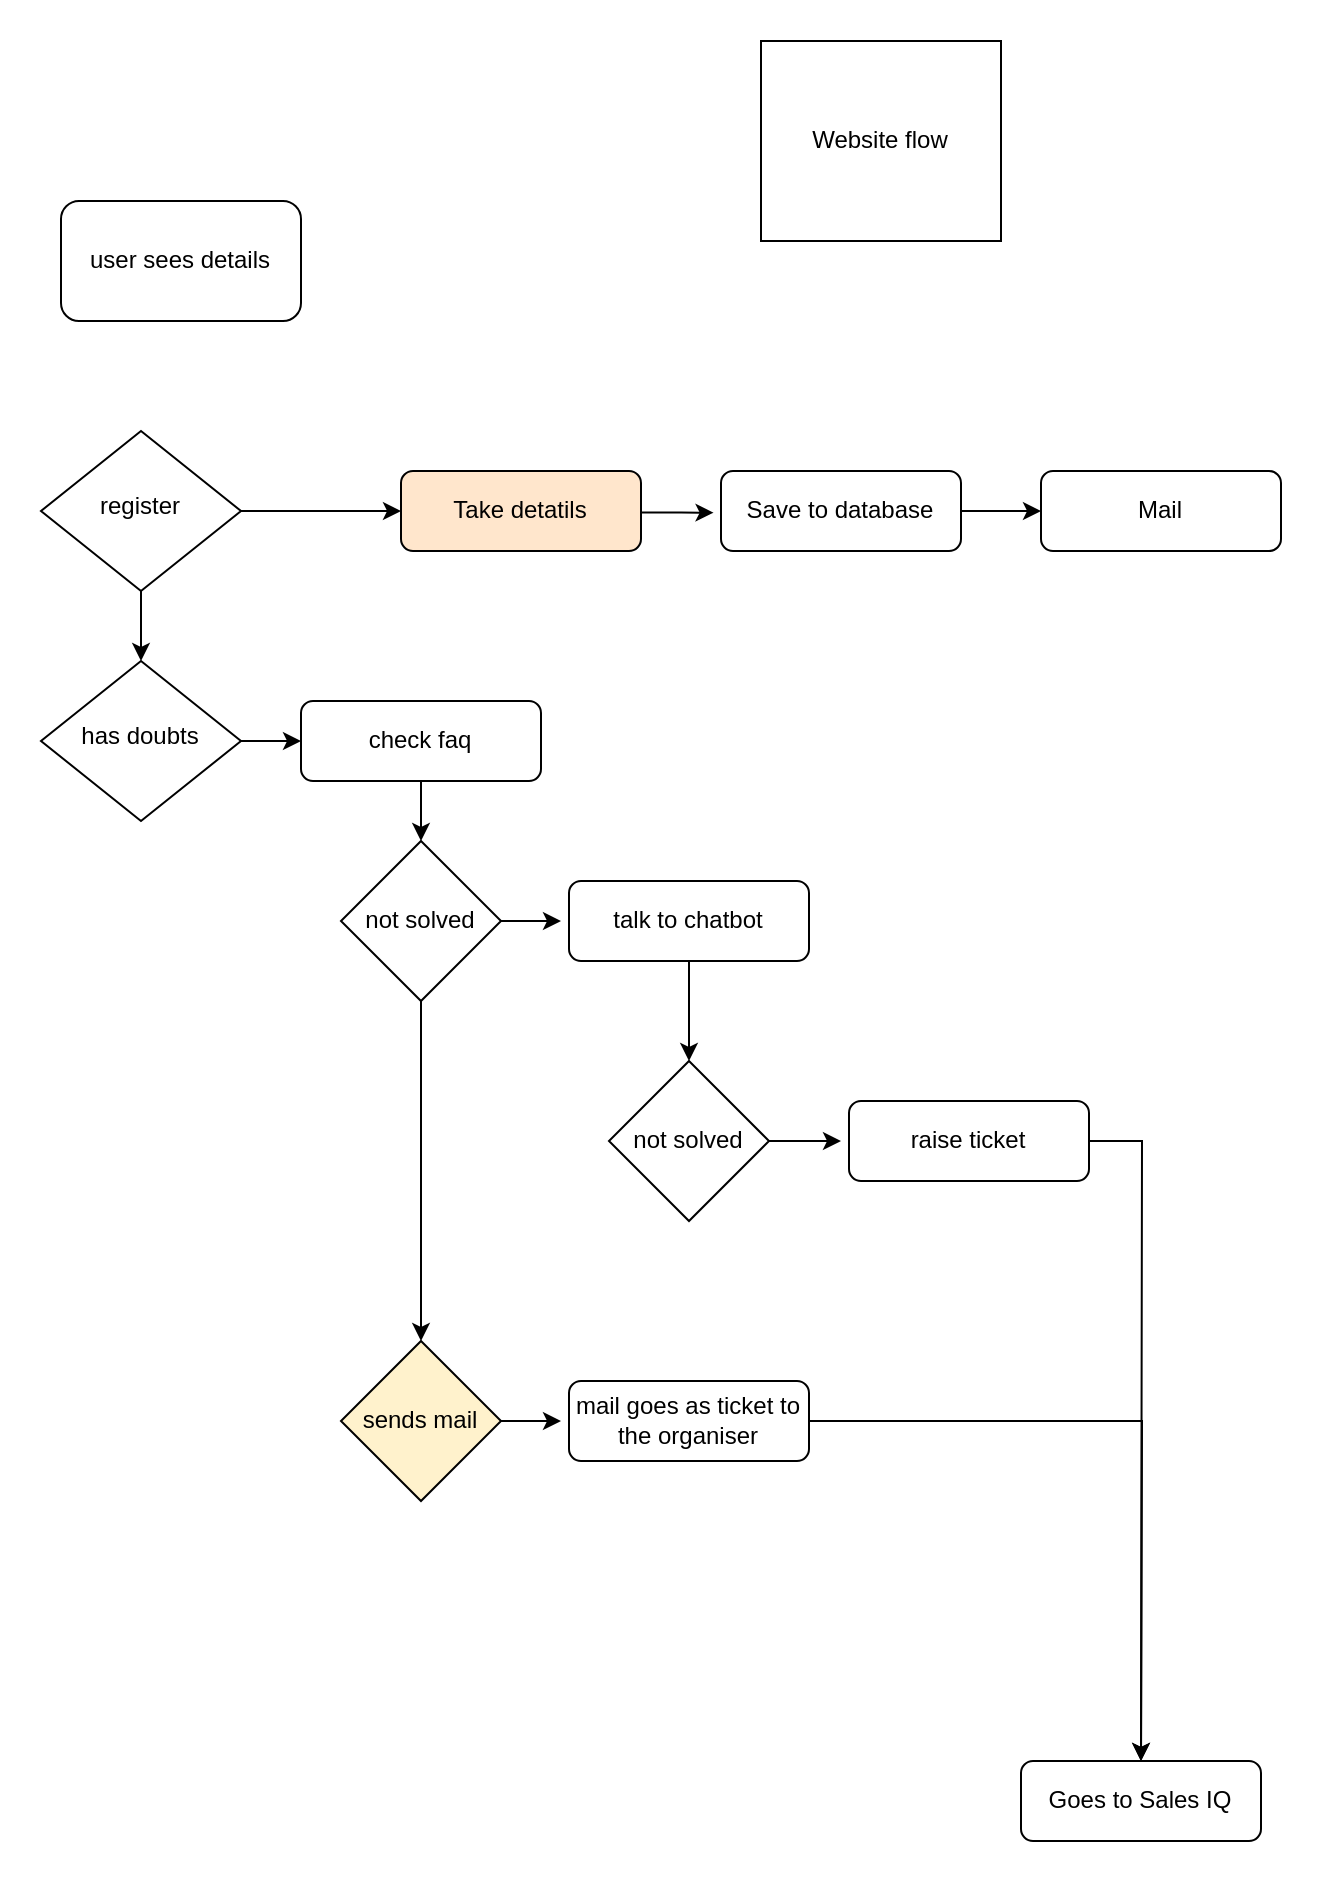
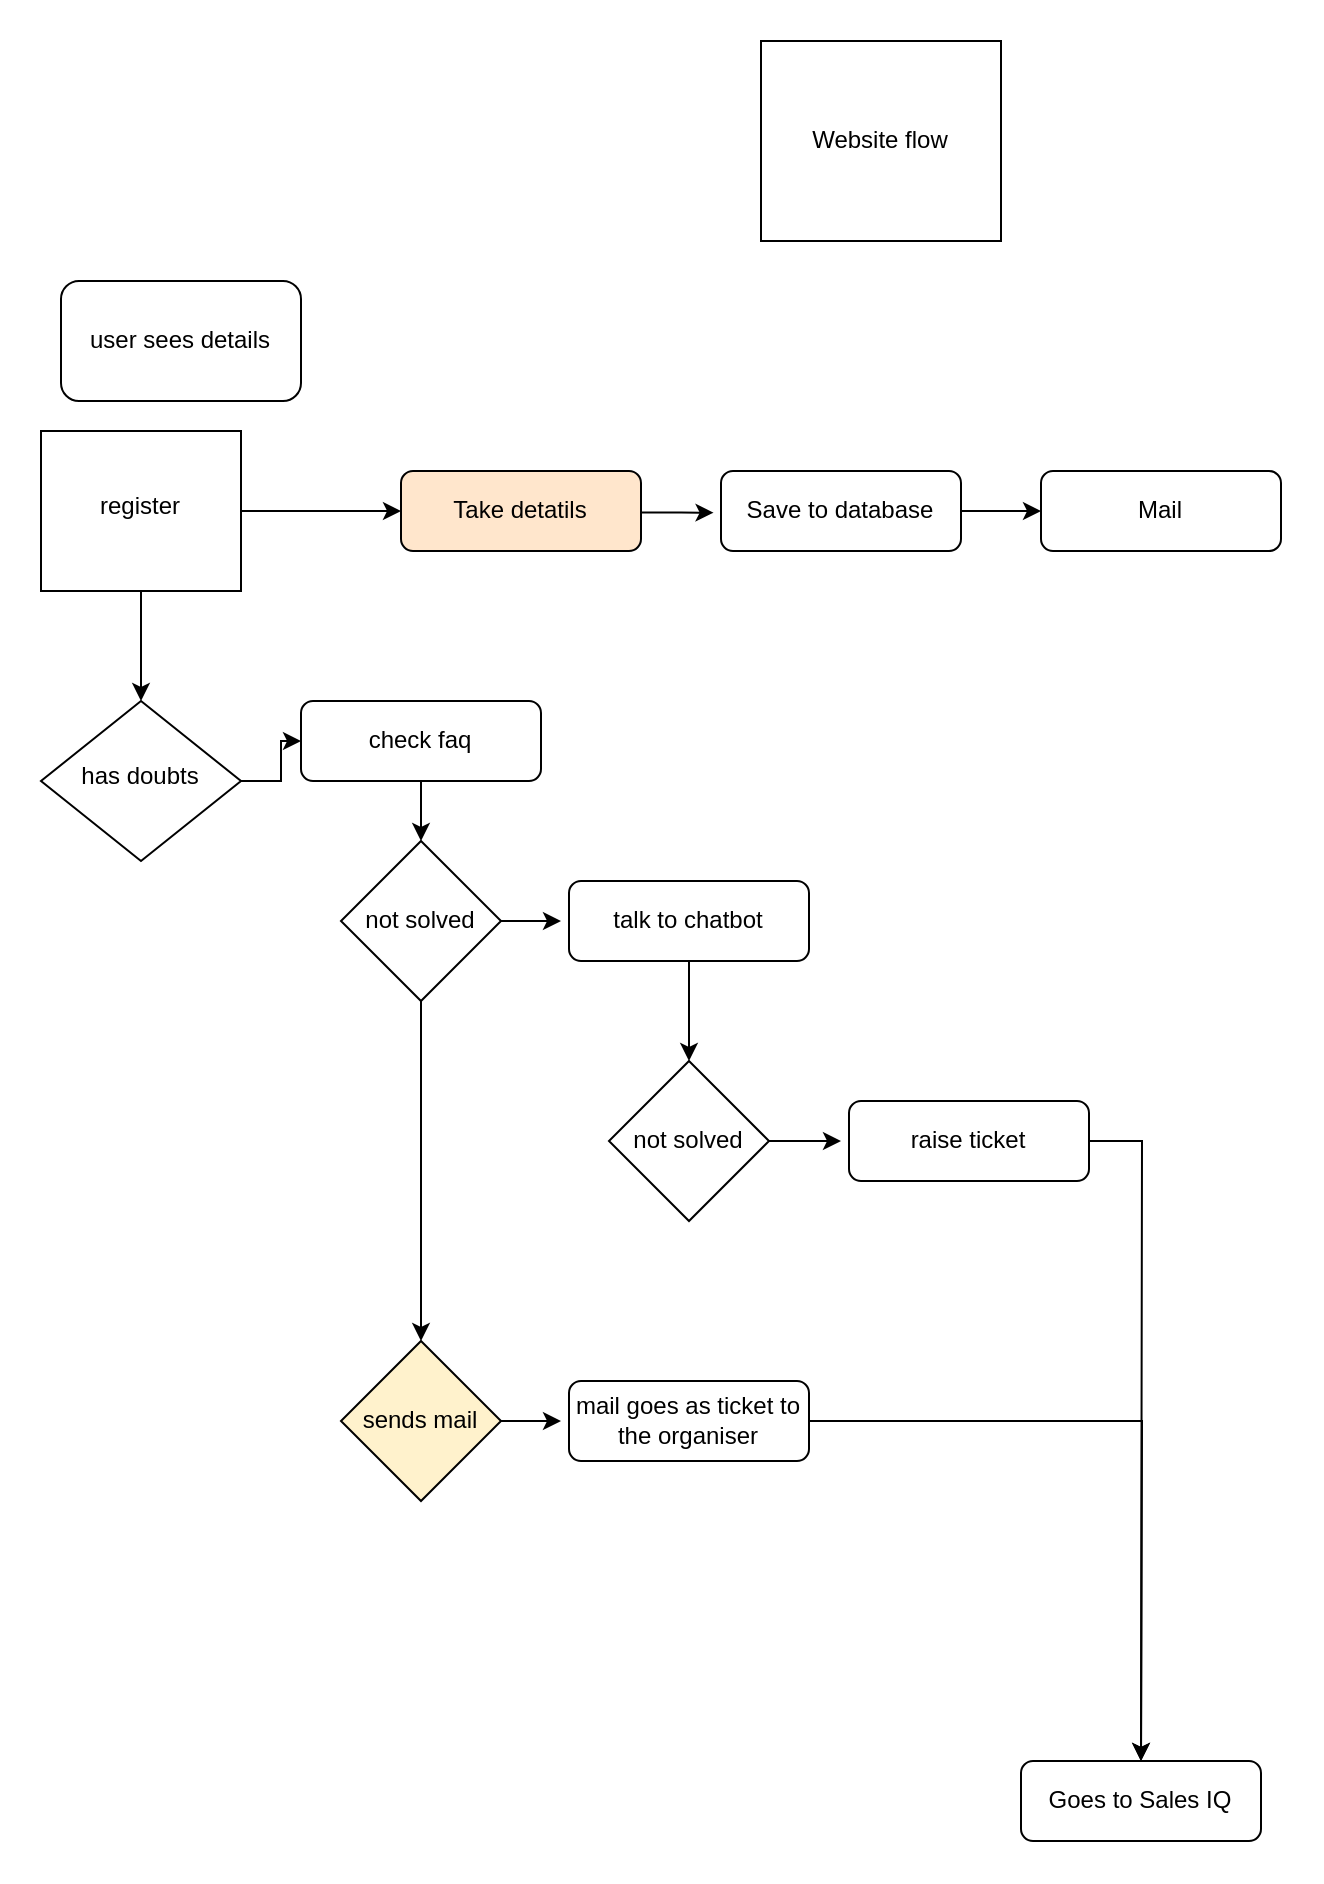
node "user sees details": moved (181, 261) -> (181, 341)
node "register": shape diamond -> rectangle
node "has doubts": moved (141, 741) -> (141, 781)
